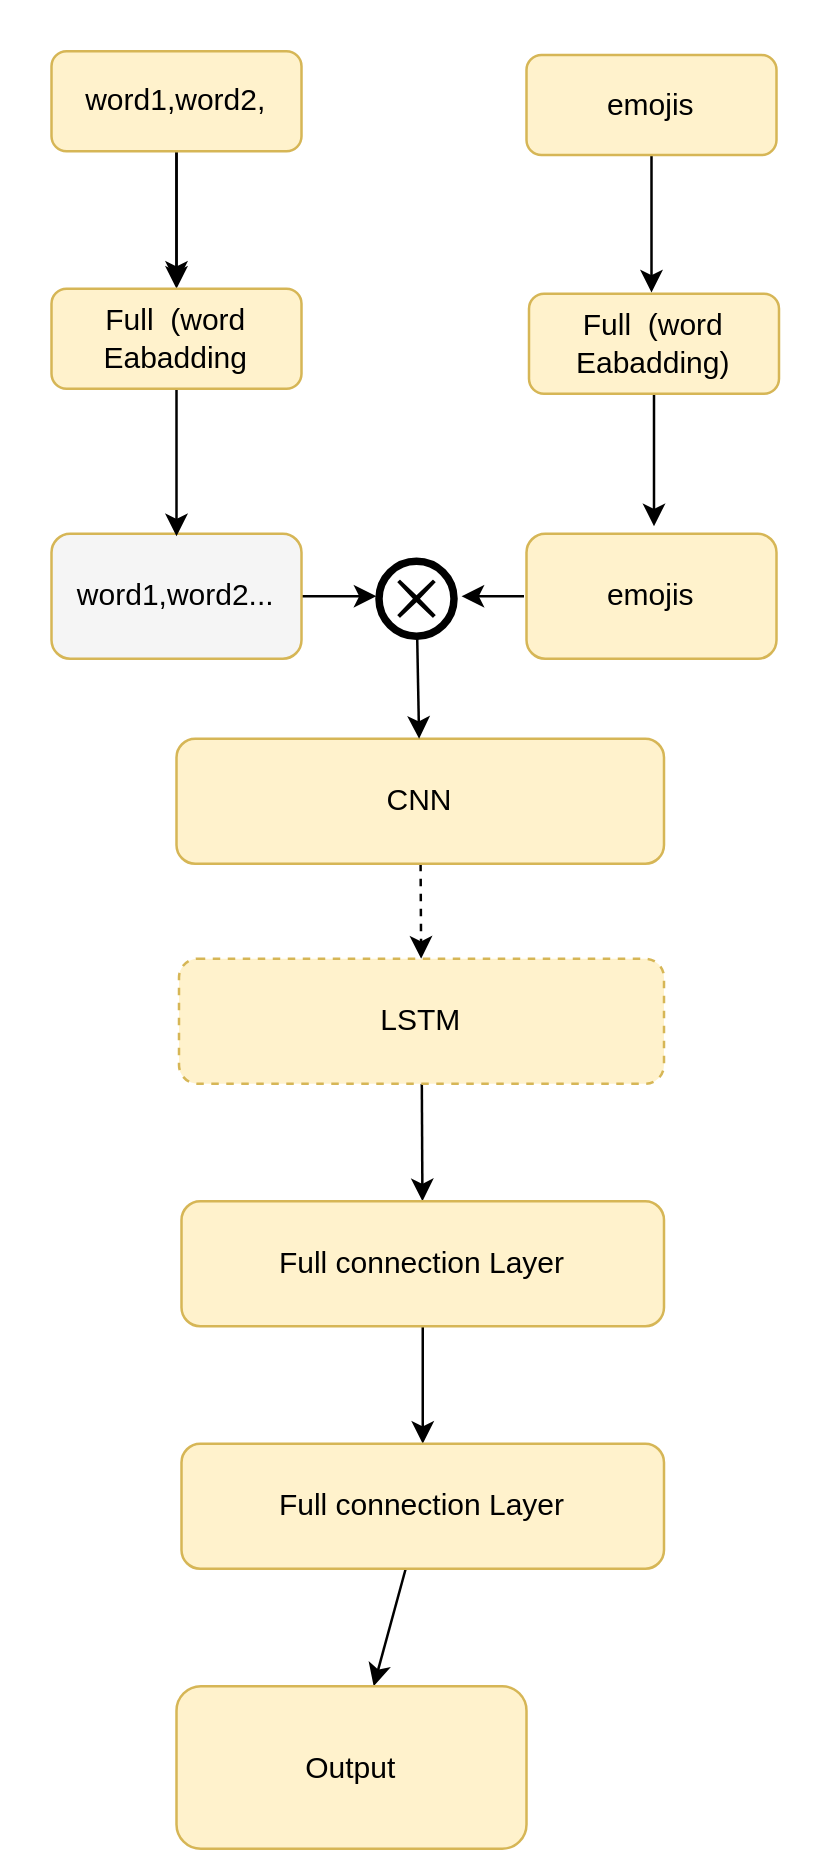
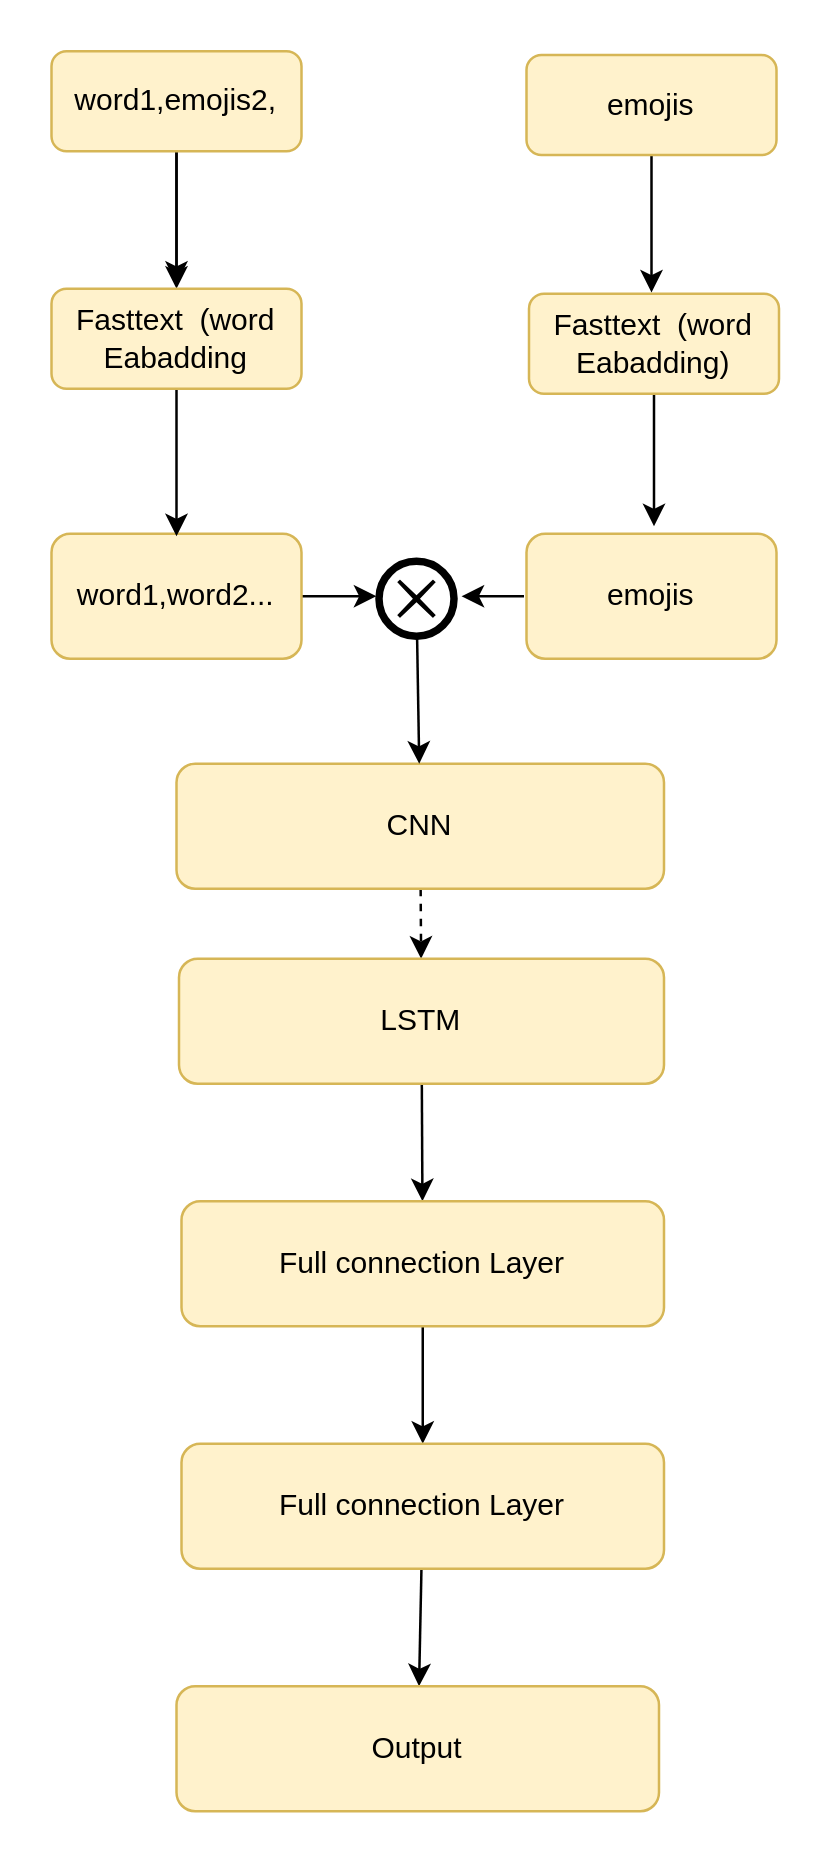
node "word1,word2,": label "word1,word2," -> "word1,emojis2,"
node "Full (word Eabadding": label "Full (word Eabadding" -> "Fasttext (word Eabadding"
node "Full (word Eabadding)": label "Full (word Eabadding)" -> "Fasttext (word Eabadding)"
node "word1,word2...": fillcolor #f5f5f5 -> #fff2cc
node "CNN": moved (420, 801) -> (420, 826)
node "LSTM": style dashed -> solid
node "Output": size 350x163 -> 483x125
